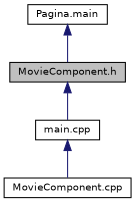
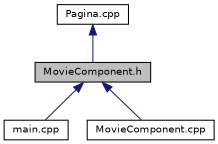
node "Pagina.main": label "Pagina.main" -> "Pagina.cpp"
edge "MovieComponent.cpp" -> "main.cpp": now "MovieComponent.cpp" -> "MovieComponent.h"
